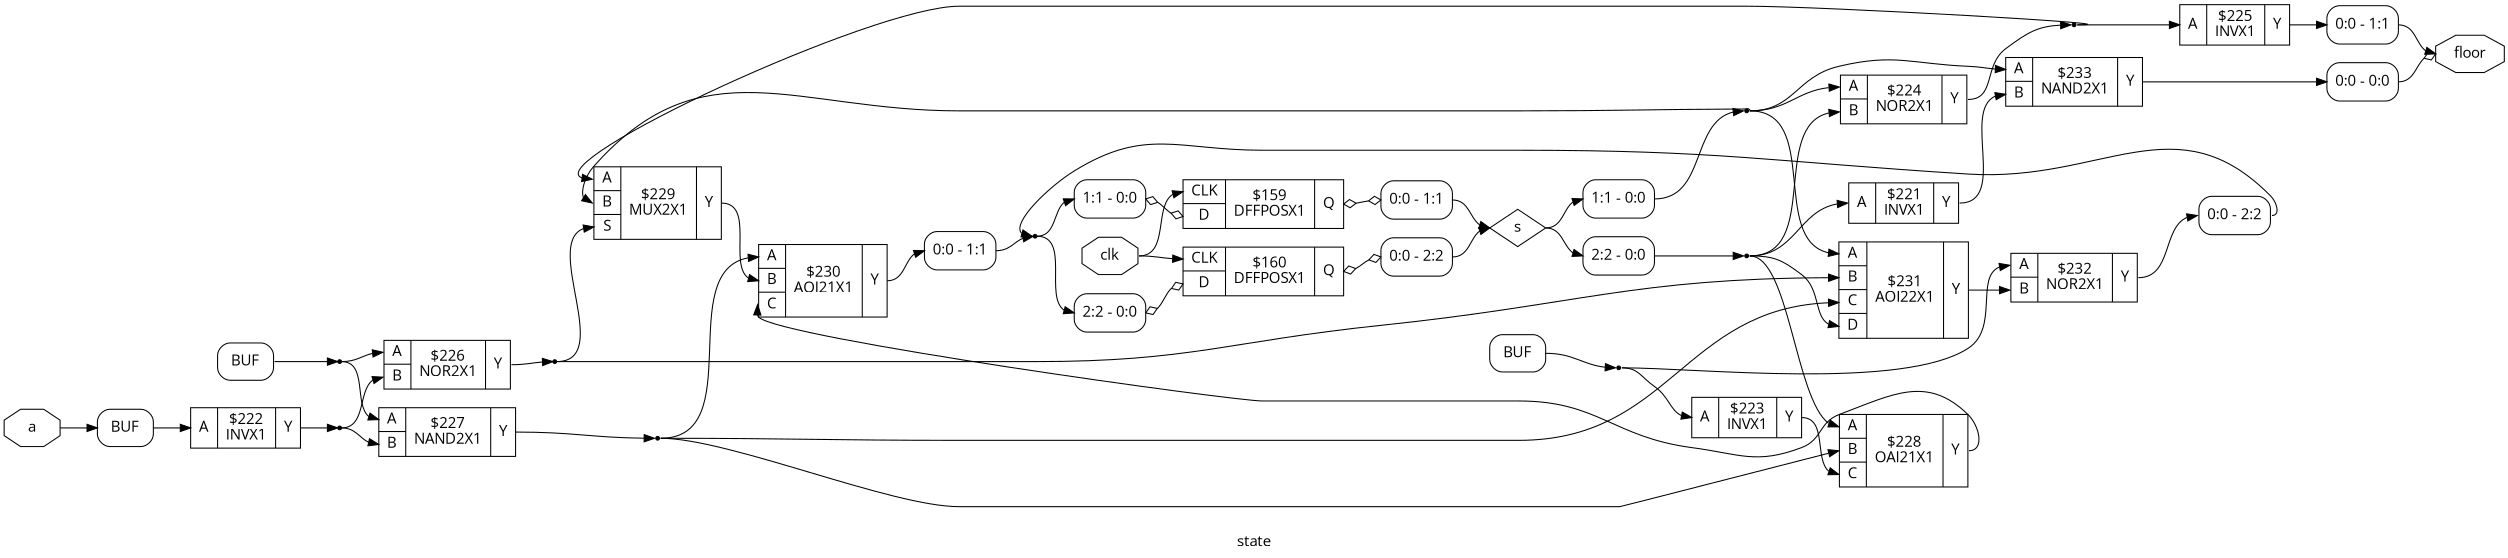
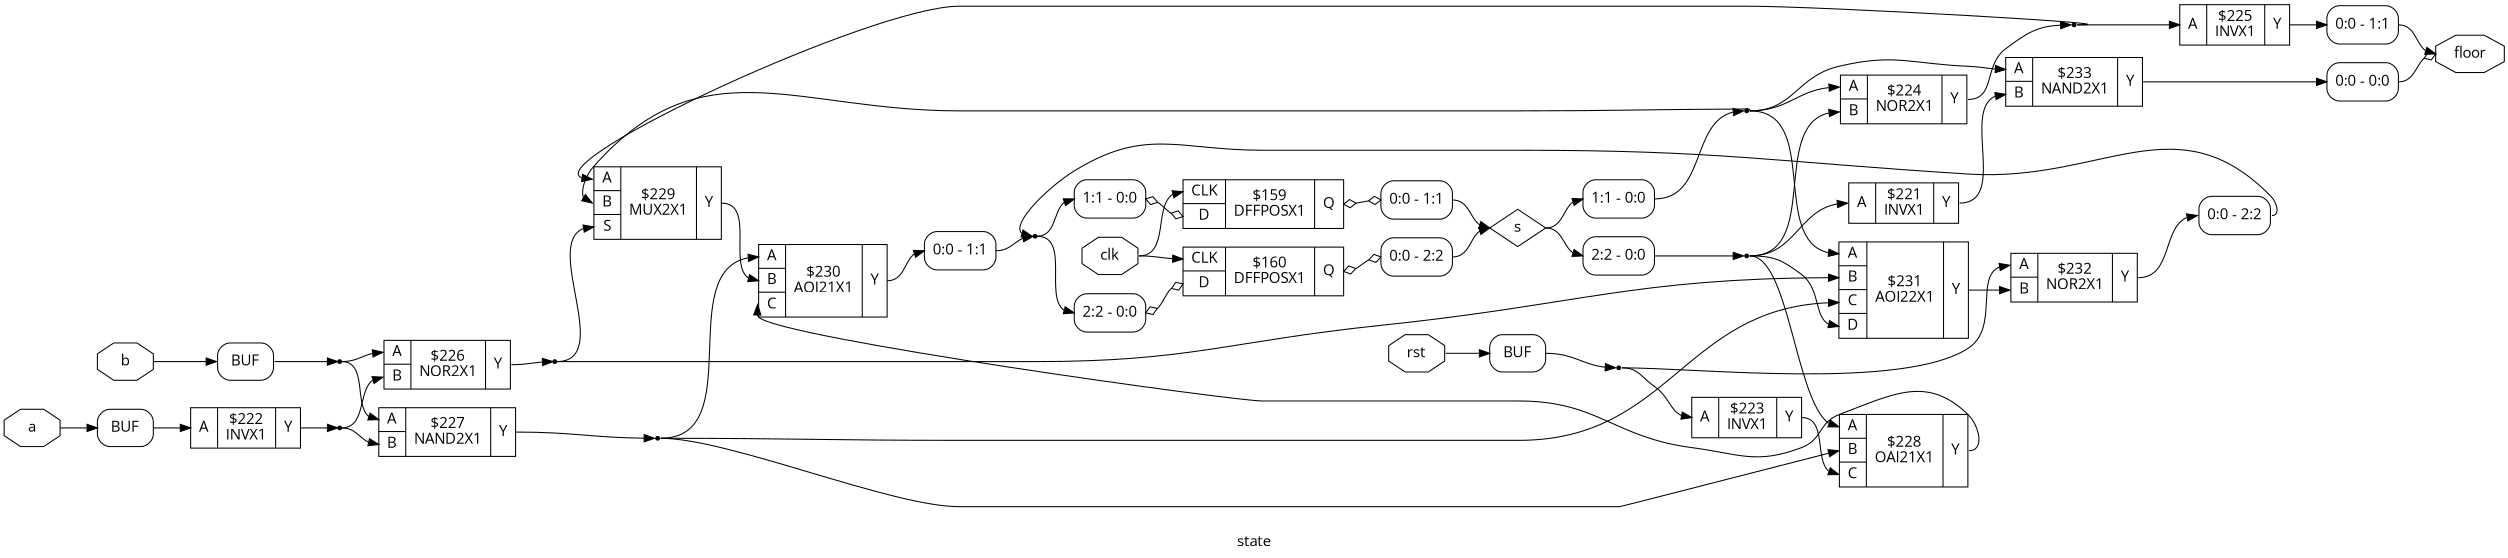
node "rst": added
node "b": added
